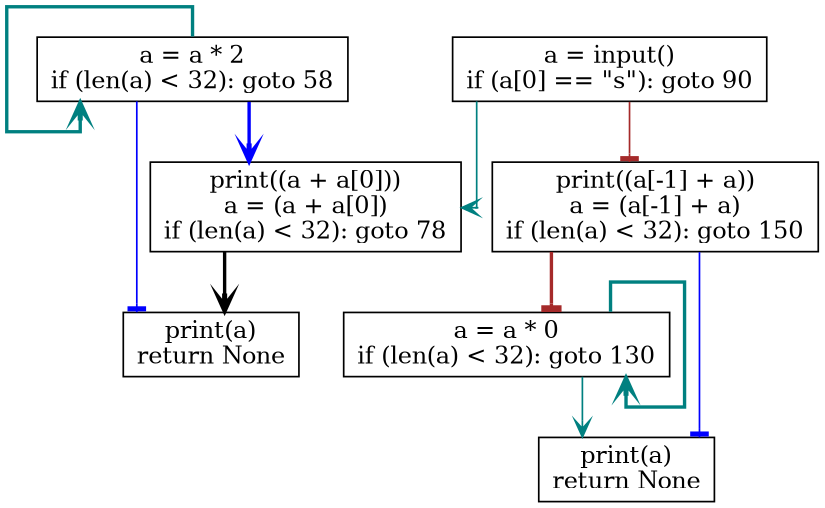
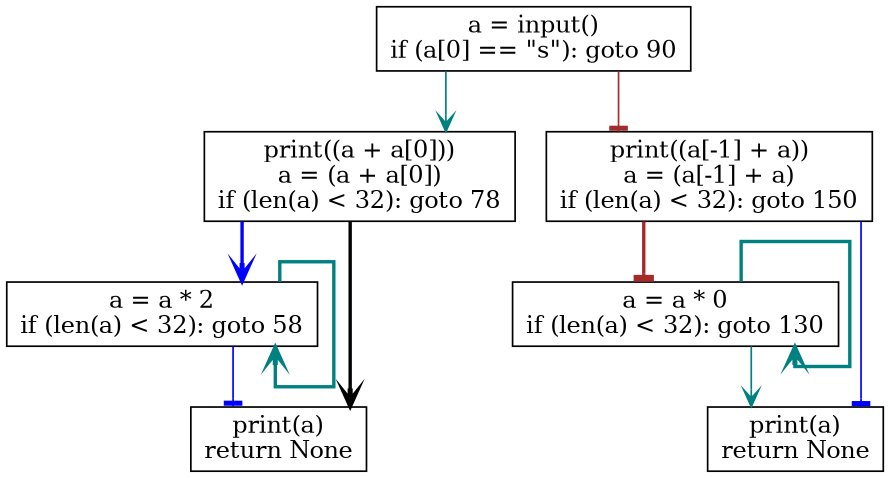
edge "a = a * 2 if (len(a) < 32): goto 58" -> "print((a + a[0])) a = (a + a[0]) if (len(a) < 32): goto 78": reversed
